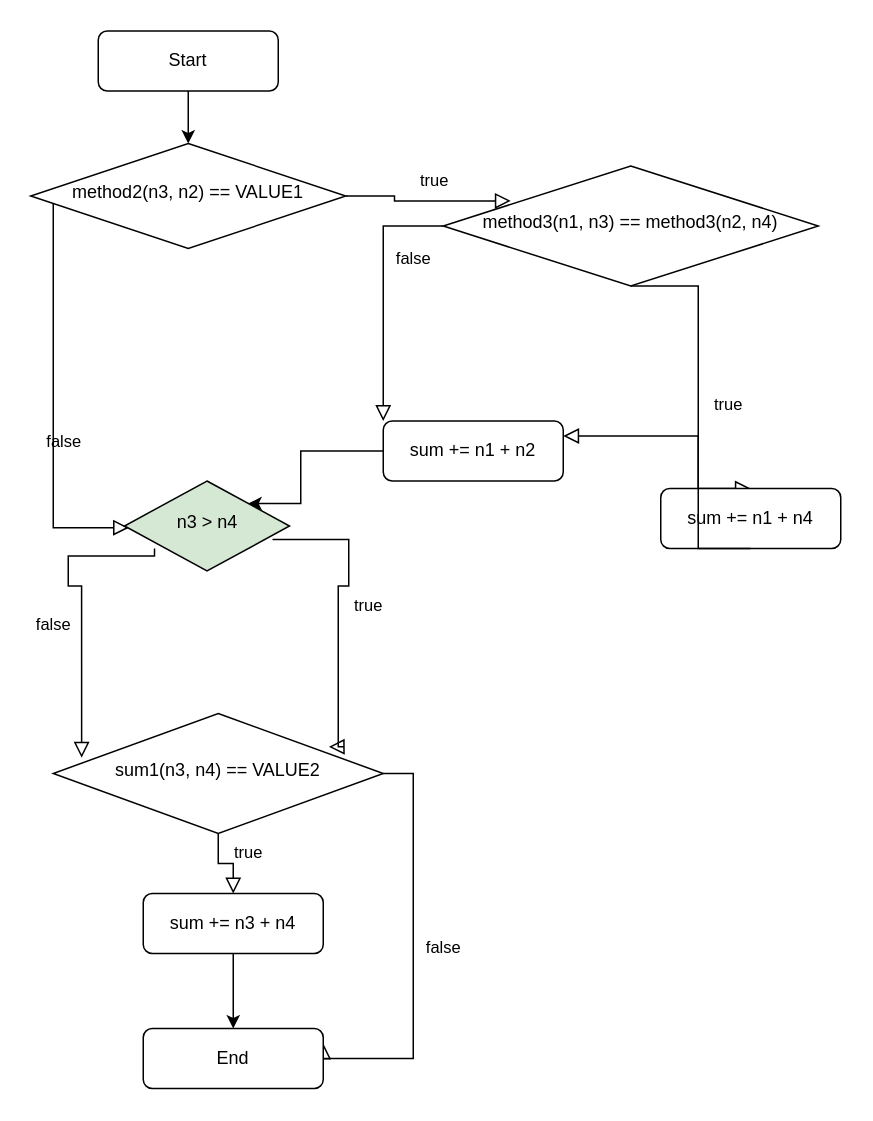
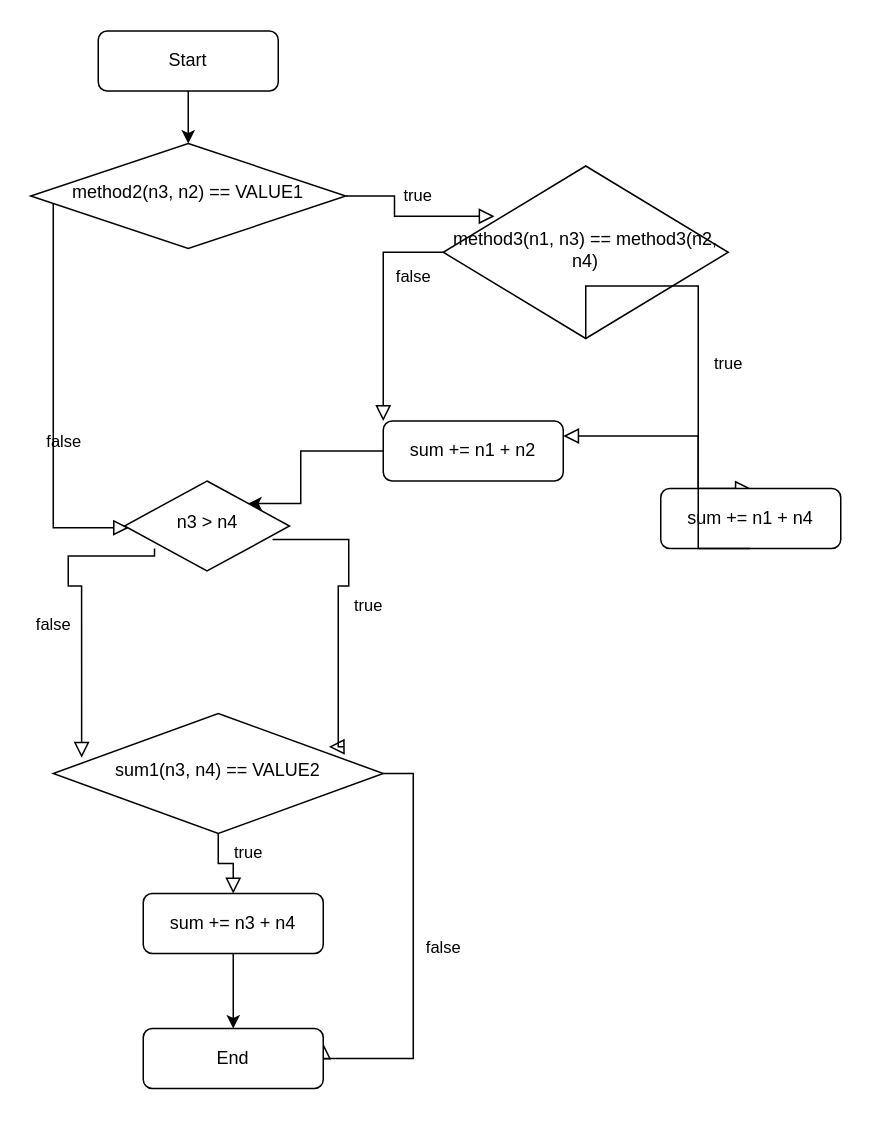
node "method3(n1, n3) == method3(n2, n4)": size 375x120 -> 285x173
node "n3 > n4": fillcolor #d5e8d4 -> #ffffff
